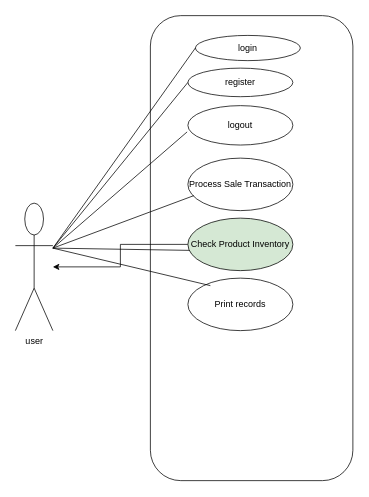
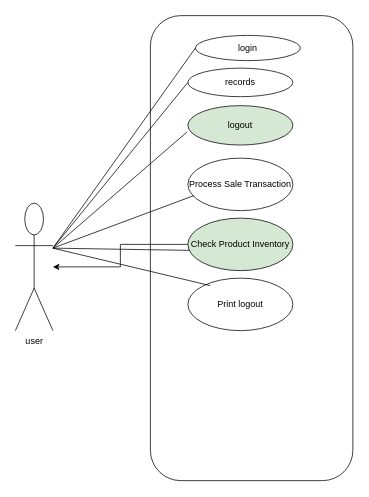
node "register": label "register" -> "records"
node "logout": fillcolor #ffffff -> #d5e8d4
node "Print records": label "Print records" -> "Print logout"
